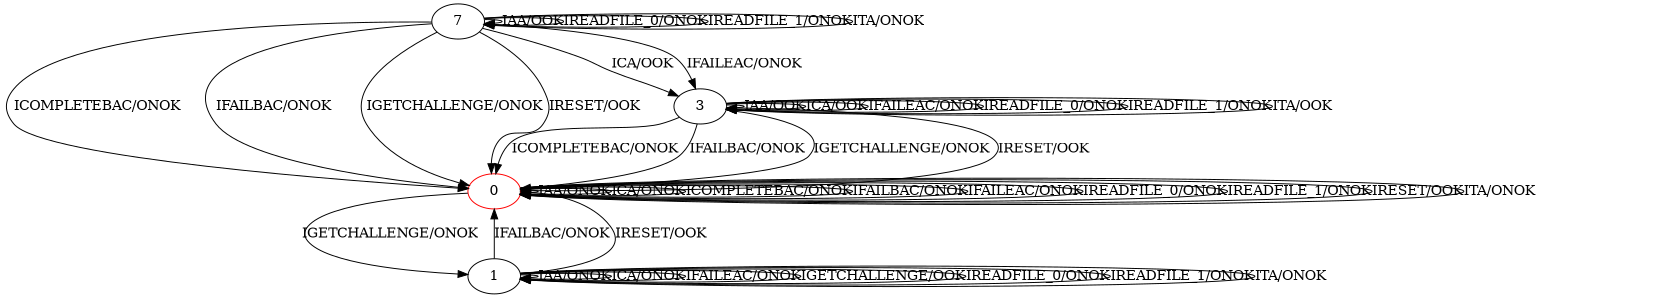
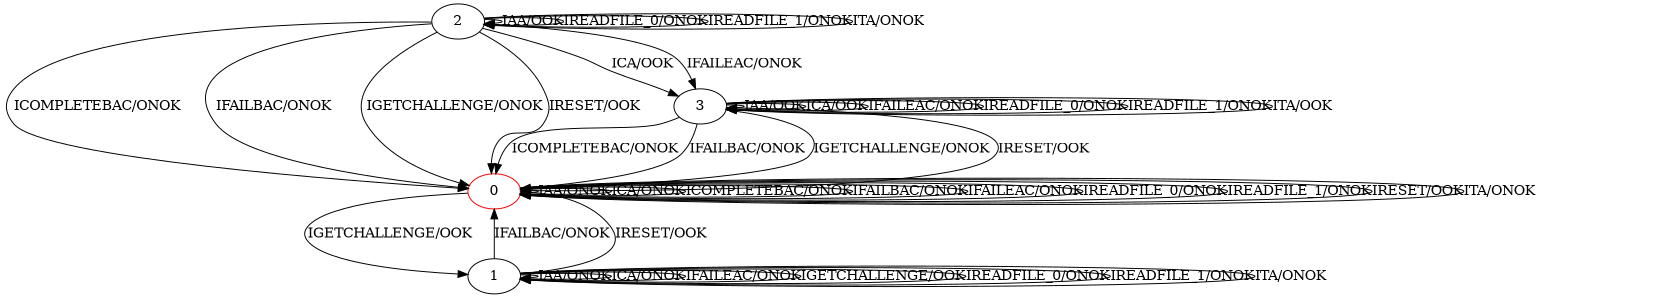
node "7": label "7" -> "2"
edge "0" -> "1": label "IGETCHALLENGE/ONOK" -> "IGETCHALLENGE/OOK"
